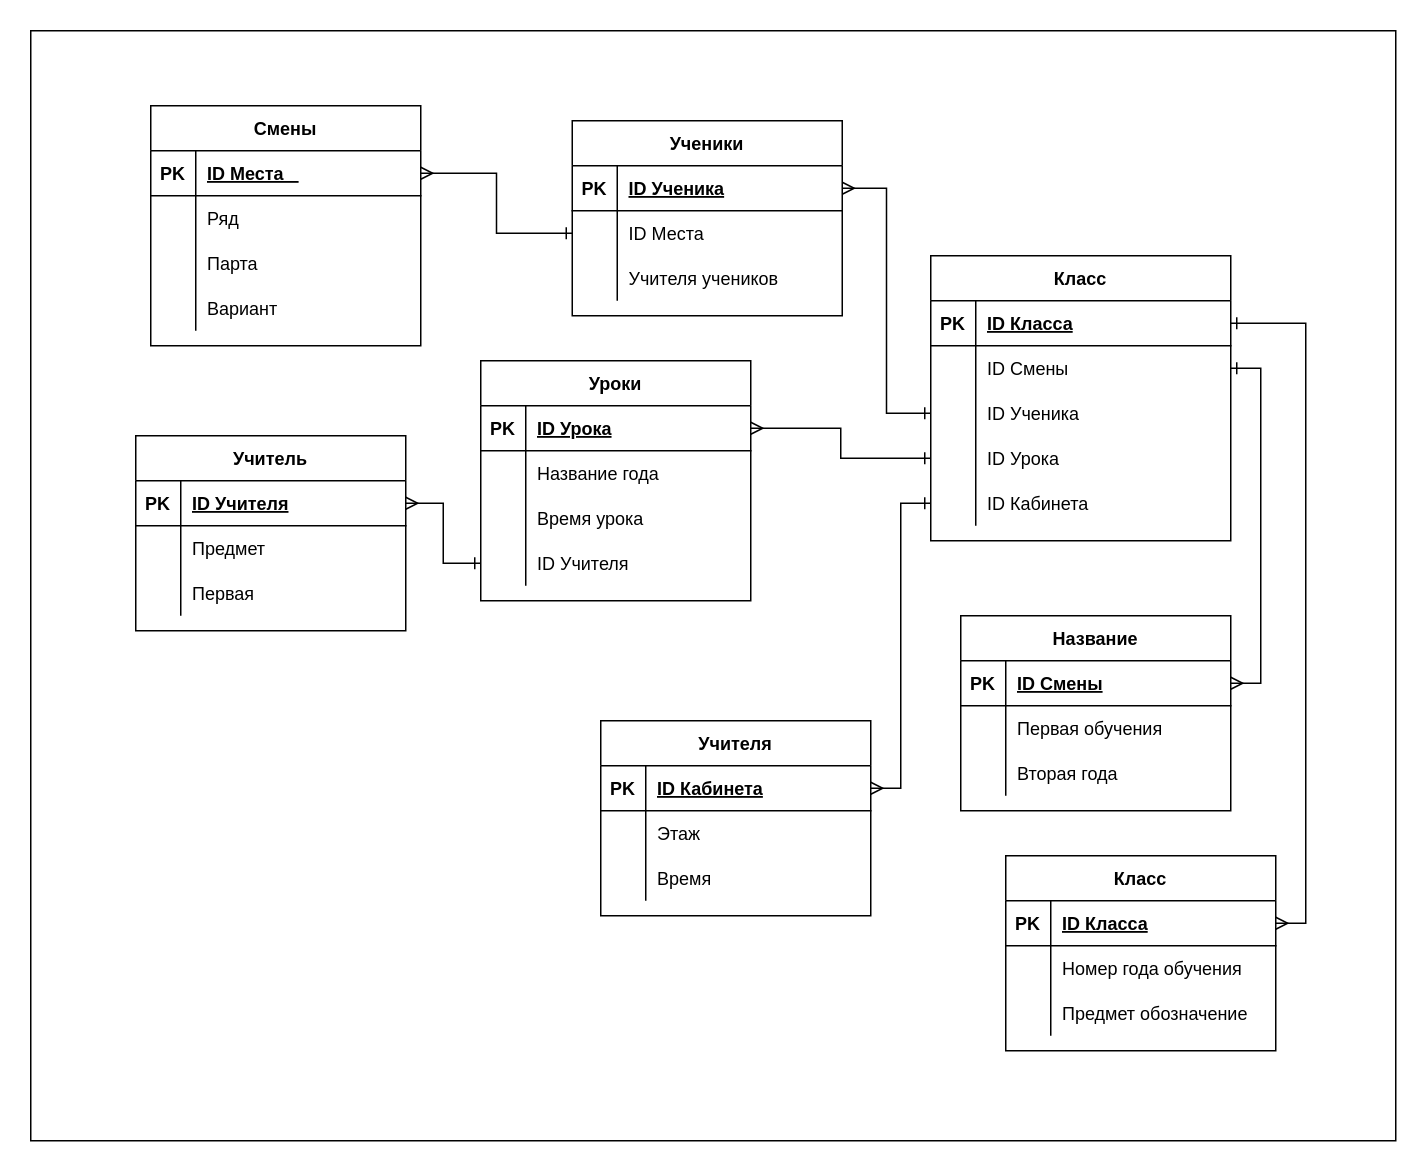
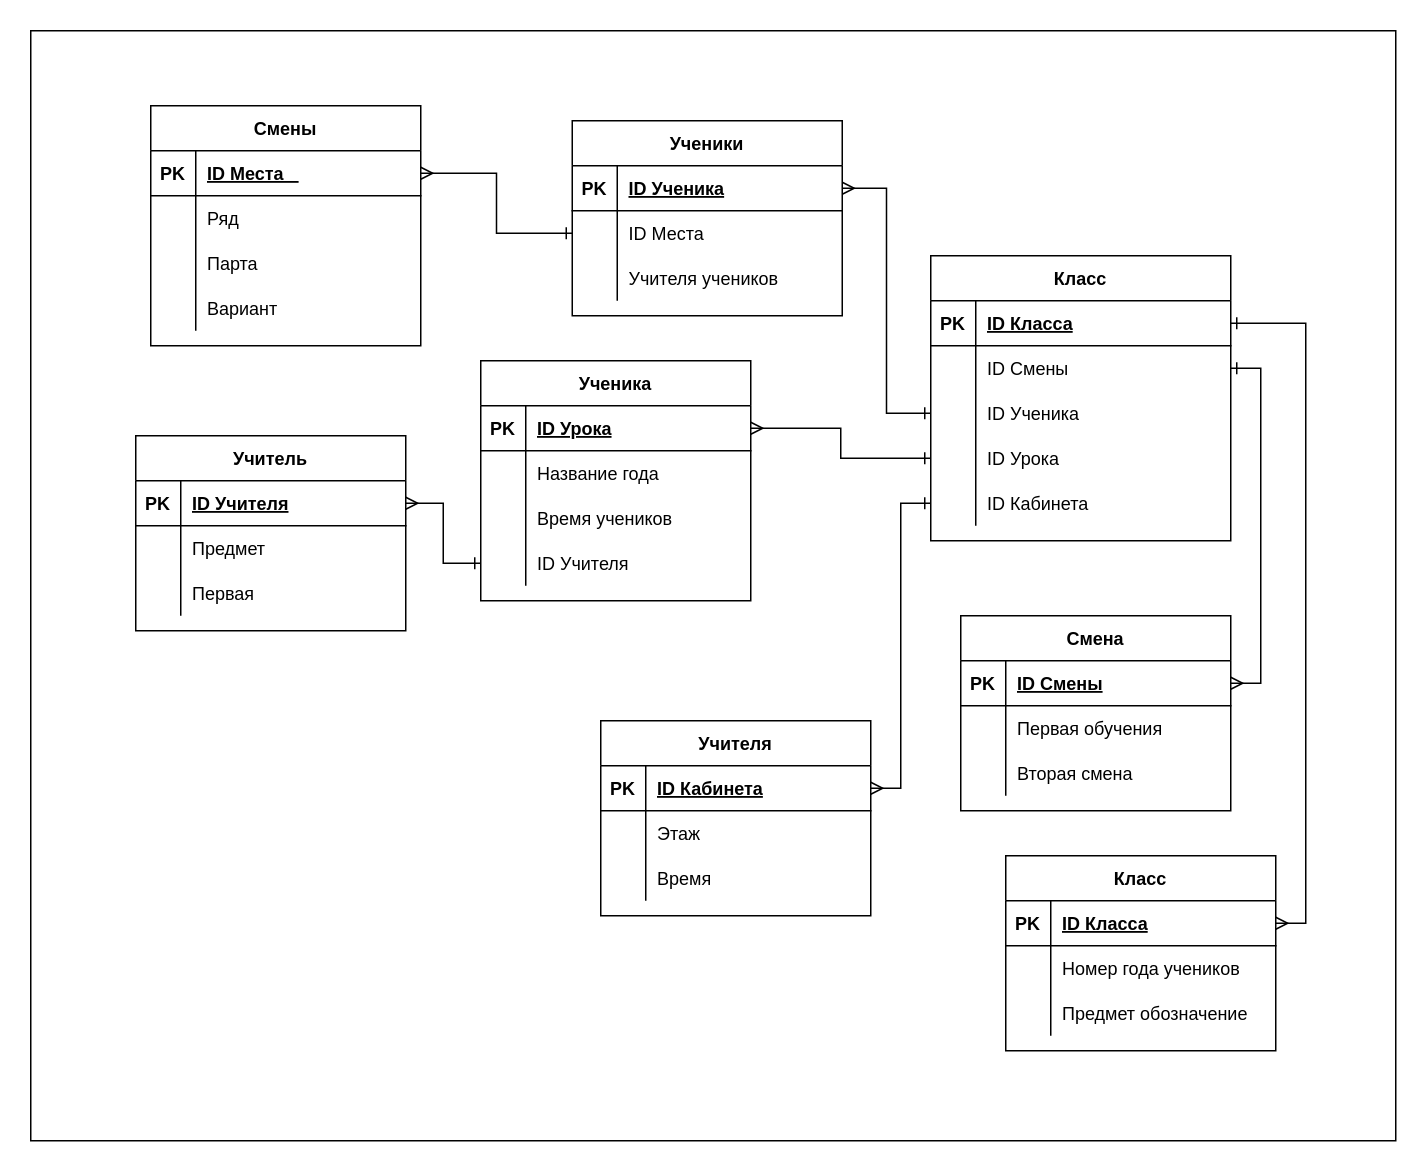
node "Уроки": label "Уроки" -> "Ученика"
node "Время урока": label "Время урока" -> "Время учеников"
node "Название": label "Название" -> "Смена"
node "Вторая года": label "Вторая года" -> "Вторая смена"
node "Номер года обучения": label "Номер года обучения" -> "Номер года учеников"
